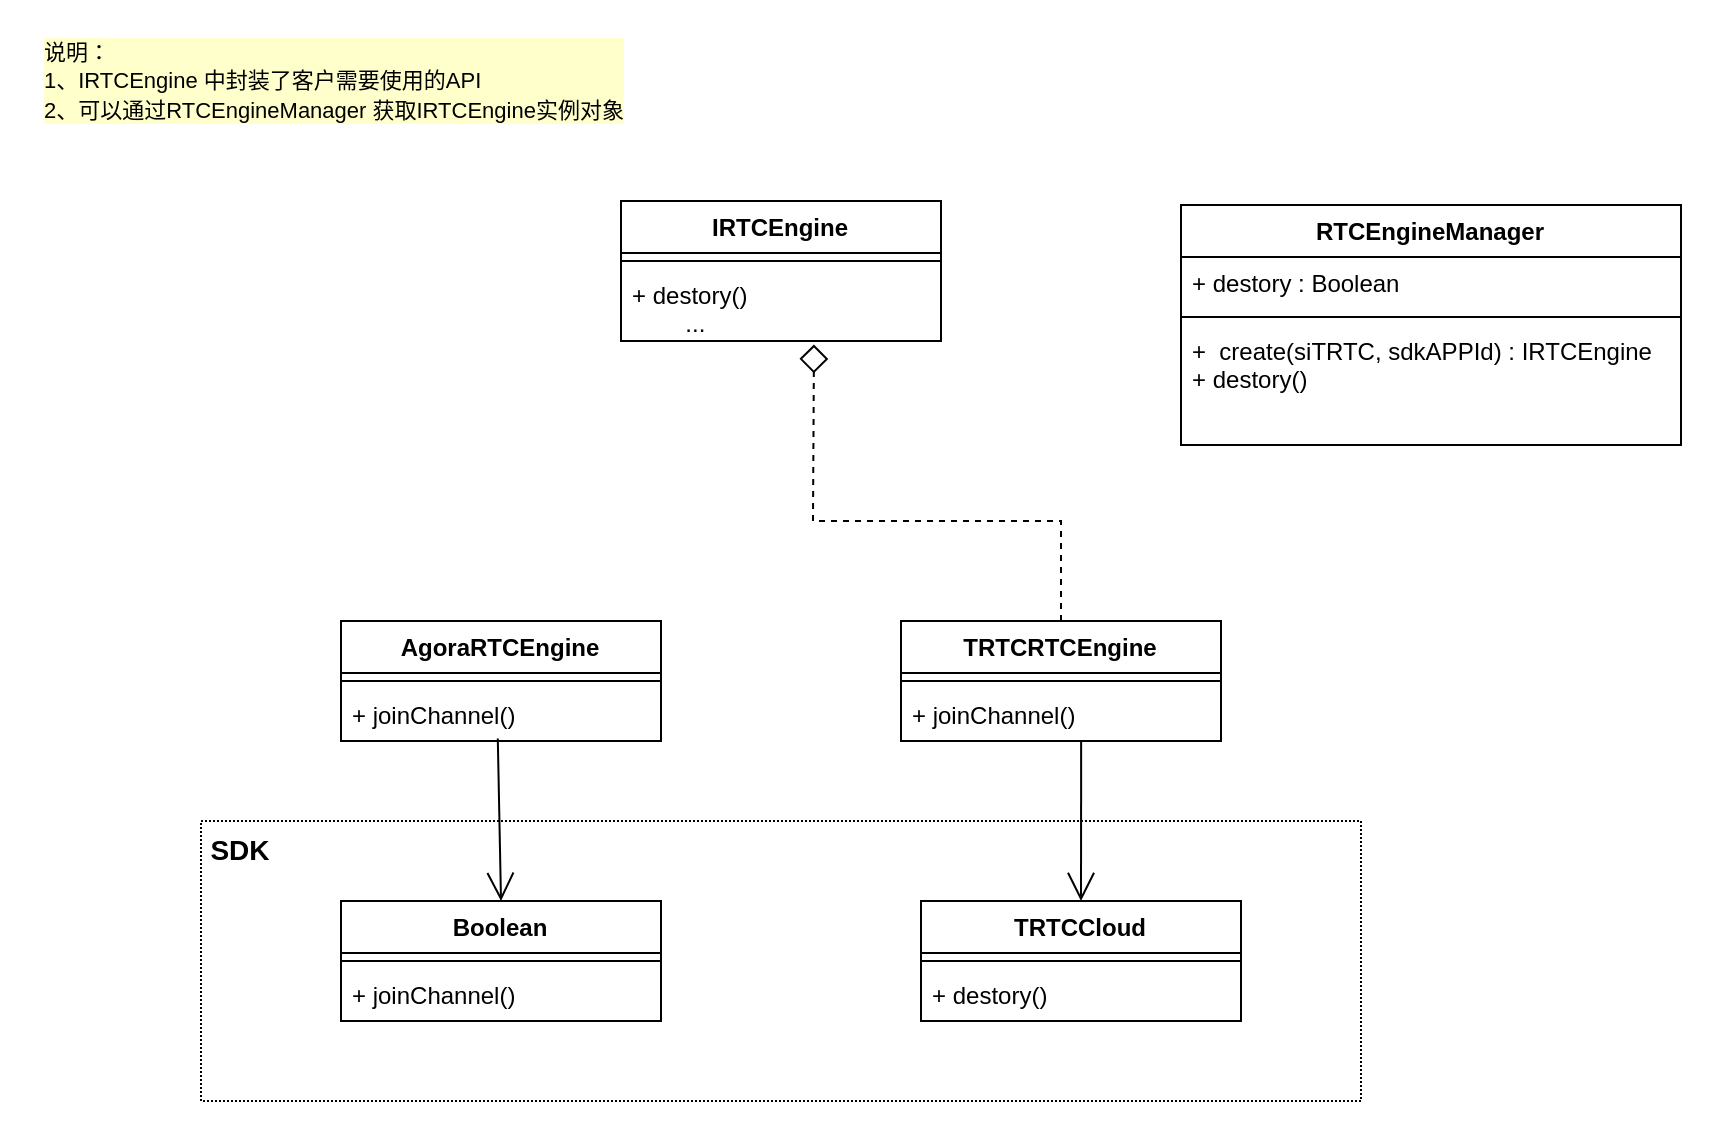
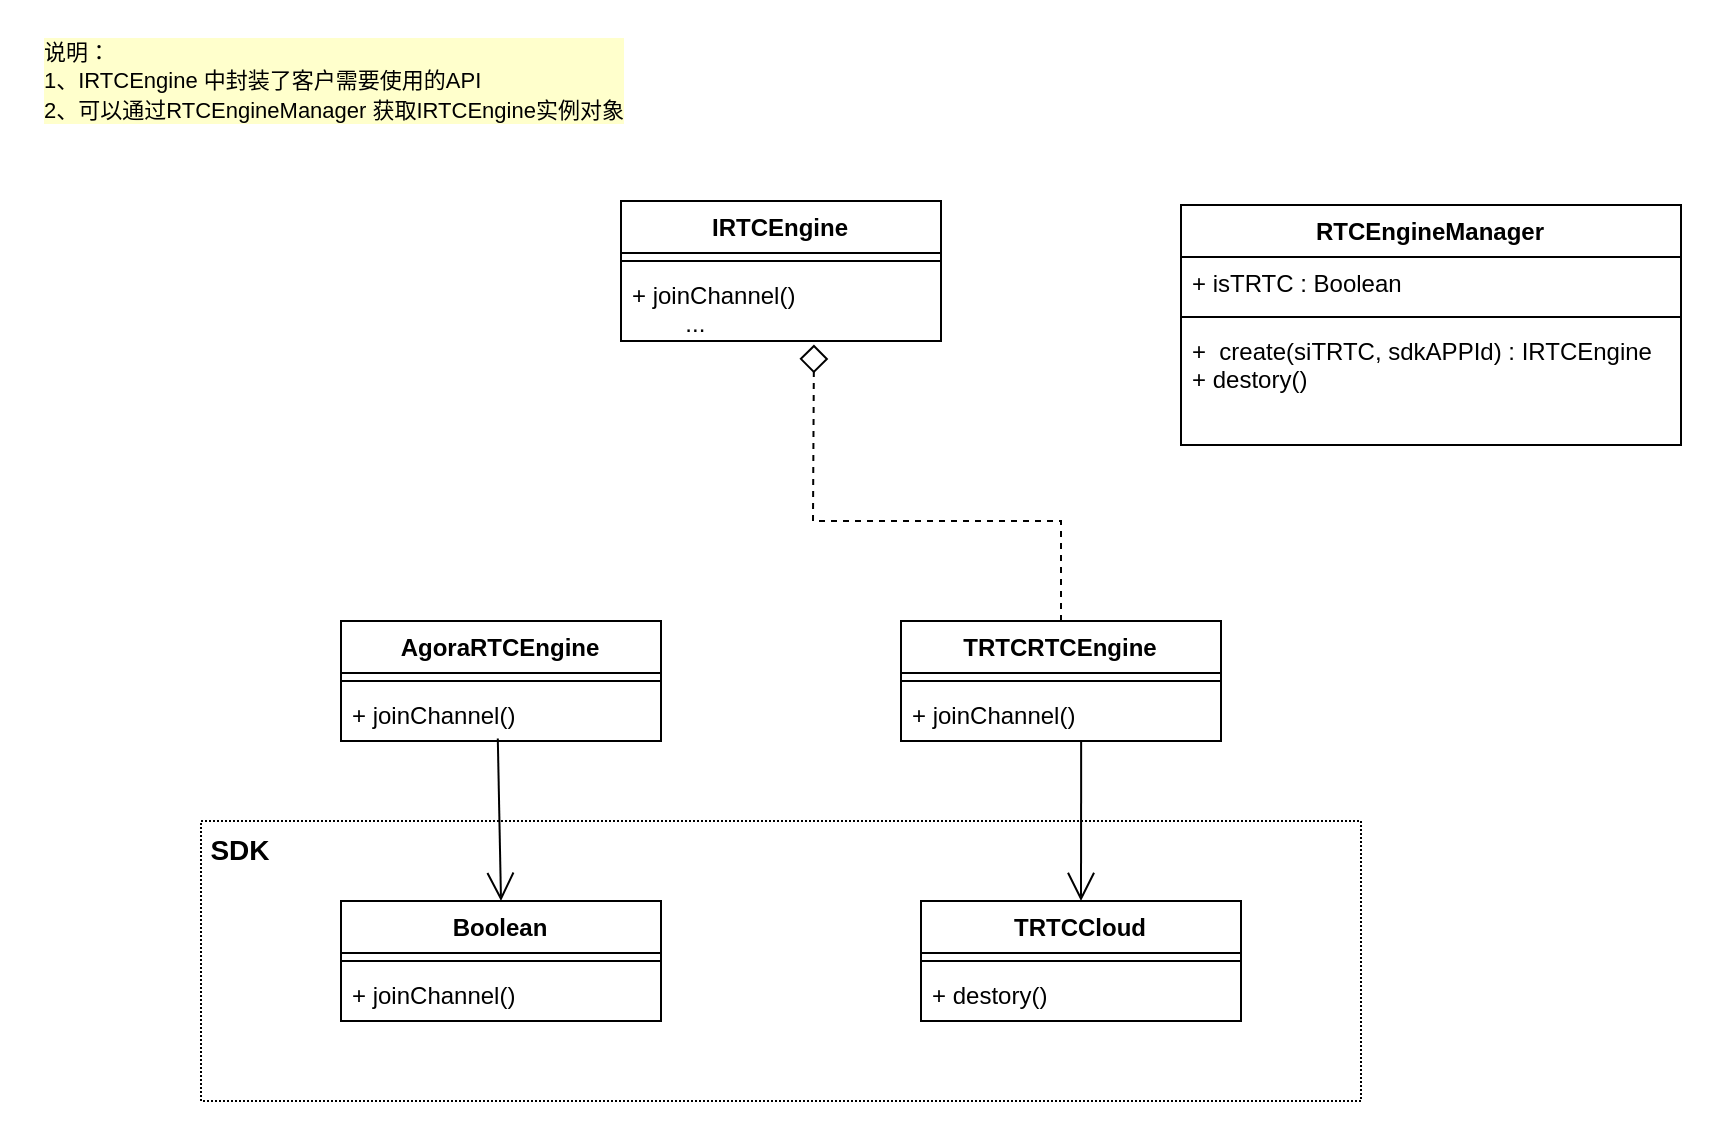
node "+ destory : Boolean": label "+ destory : Boolean" -> "+ isTRTC : Boolean"
node "+ destory() ...": label "+ destory() ..." -> "+ joinChannel() ..."
